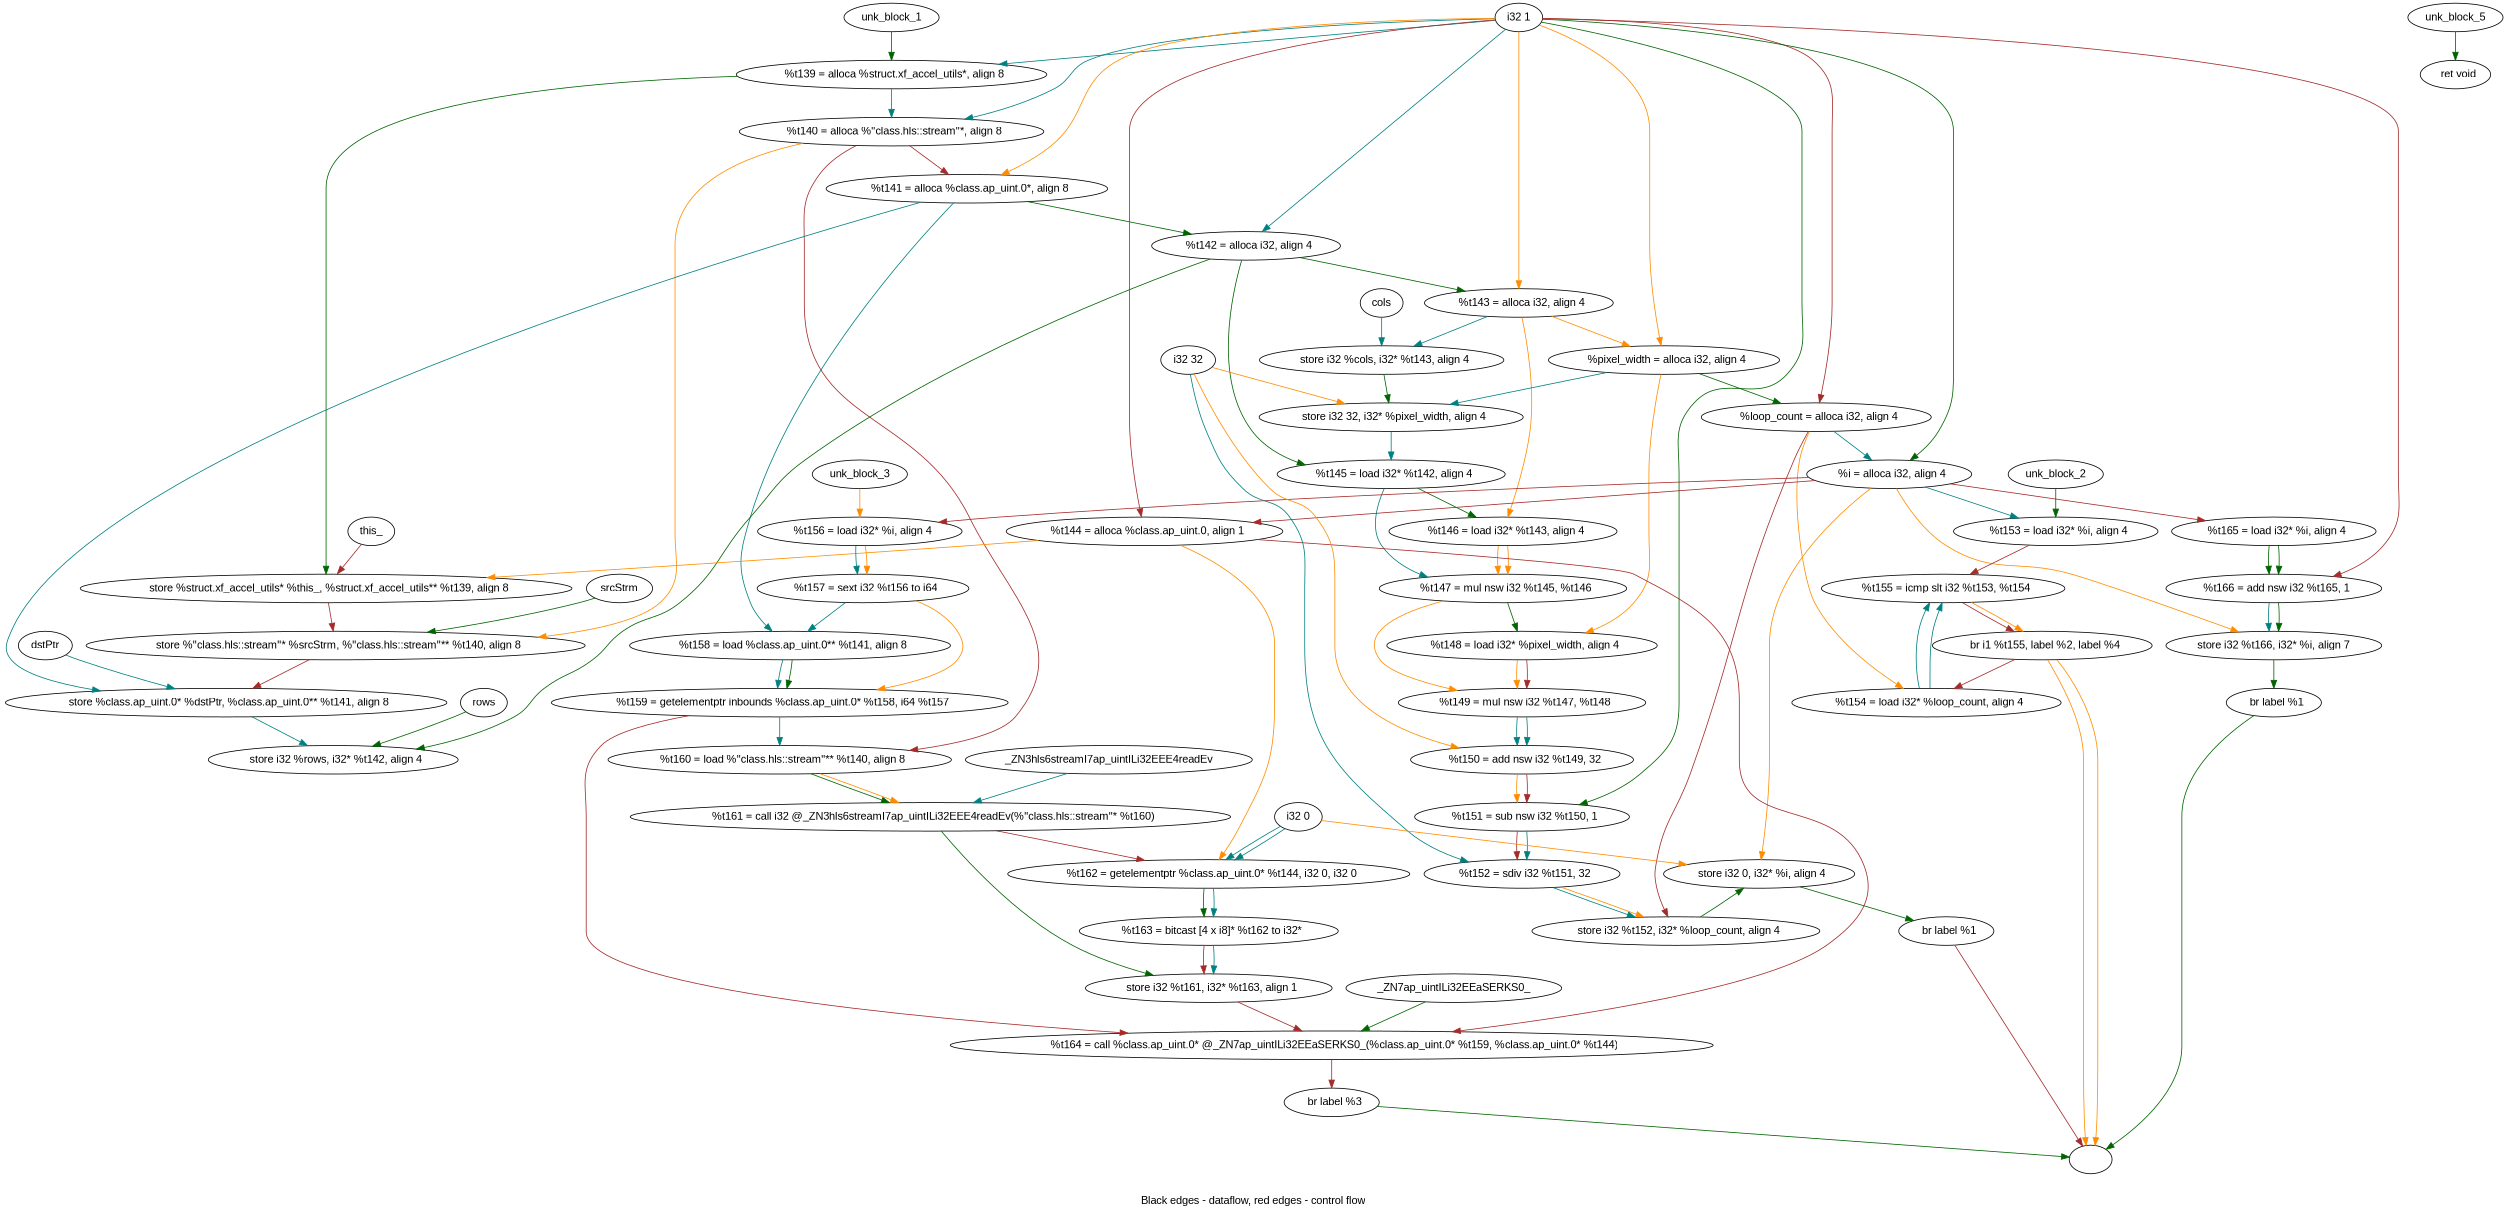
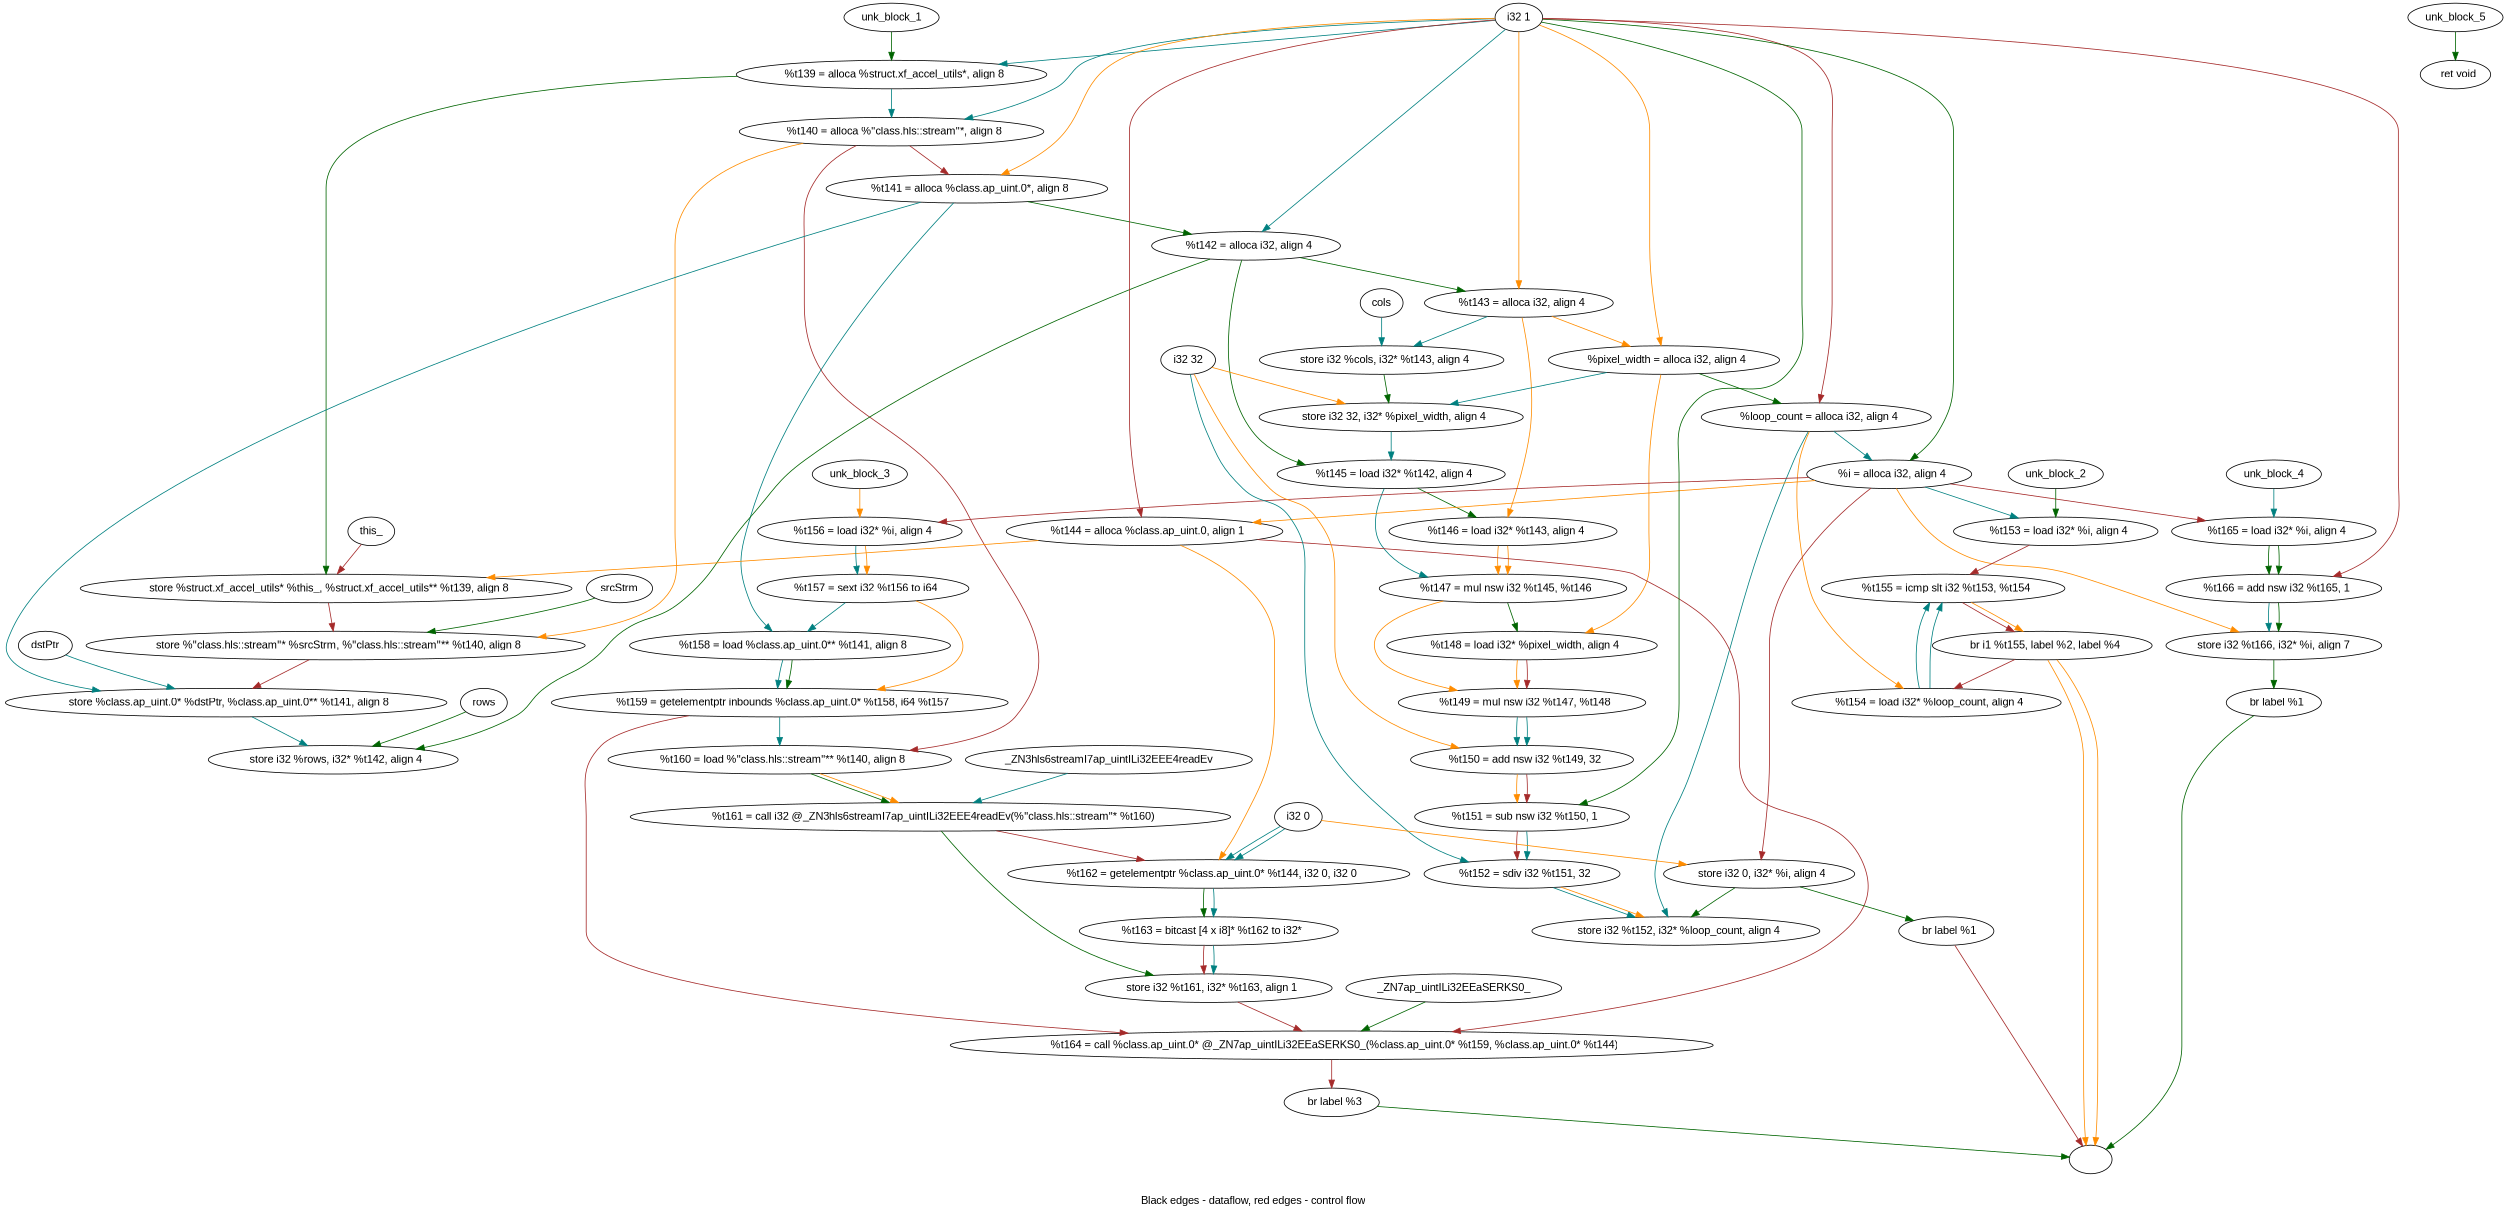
node "unk_block_4": added
edge "%i = alloca i32, align 4" -> "%t144 = alloca %class.ap_uint.0, align 1": color brown -> darkorange
edge "%i = alloca i32, align 4" -> "store i32 0, i32* %i, align 4": color darkorange -> brown
edge "%loop_count = alloca i32, align 4" -> "store i32 %t152, i32* %loop_count, align 4": color brown -> teal
edge "store i32 %t152, i32* %loop_count, align 4" -> "store i32 0, i32* %i, align 4": reversed
